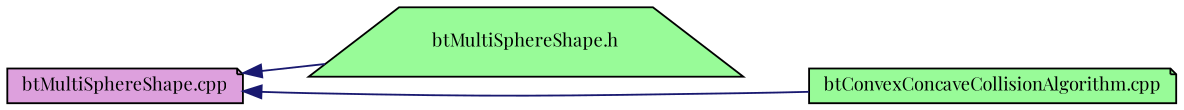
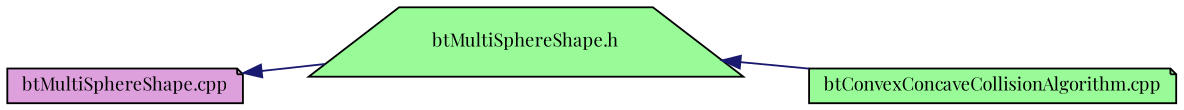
edge "btConvexConcaveCollisionAlgorithm.cpp" -> "btMultiSphereShape.cpp": now "btConvexConcaveCollisionAlgorithm.cpp" -> "btMultiSphereShape.h"
